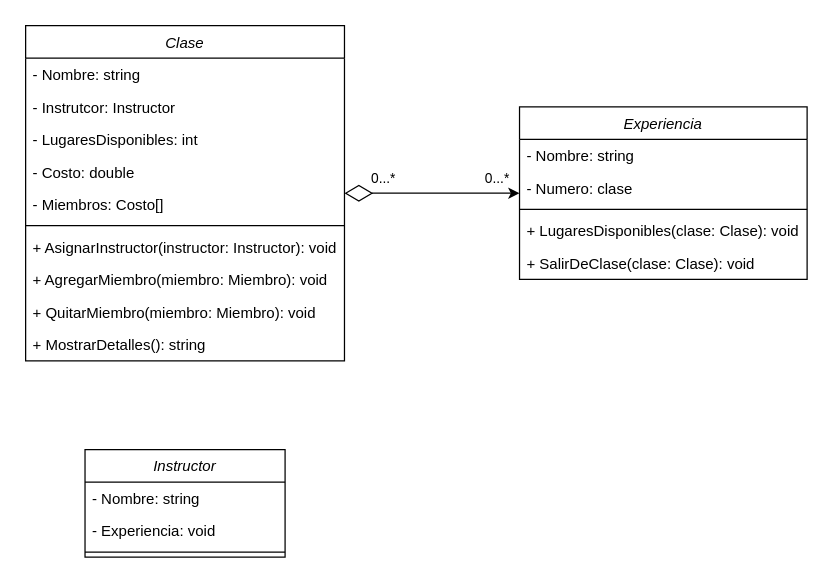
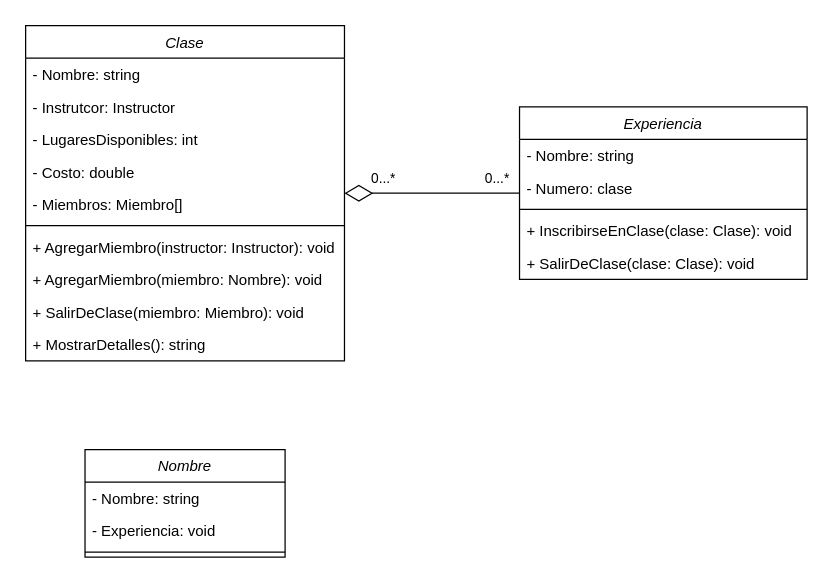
edge "Clase" -- "Experiencia": arrowhead classic -> none
node "- Miembros: Costo[]": label "- Miembros: Costo[]" -> "- Miembros: Miembro[]"
node "+ LugaresDisponibles(clase: Clase): void": label "+ LugaresDisponibles(clase: Clase): void" -> "+ InscribirseEnClase(clase: Clase): void"
node "+ AsignarInstructor(instructor: Instructor): void": label "+ AsignarInstructor(instructor: Instructor): void" -> "+ AgregarMiembro(instructor: Instructor): void"
node "+ AgregarMiembro(miembro: Miembro): void": label "+ AgregarMiembro(miembro: Miembro): void" -> "+ AgregarMiembro(miembro: Nombre): void"
node "+ QuitarMiembro(miembro: Miembro): void": label "+ QuitarMiembro(miembro: Miembro): void" -> "+ SalirDeClase(miembro: Miembro): void"
node "Instructor": label "Instructor" -> "Nombre"
